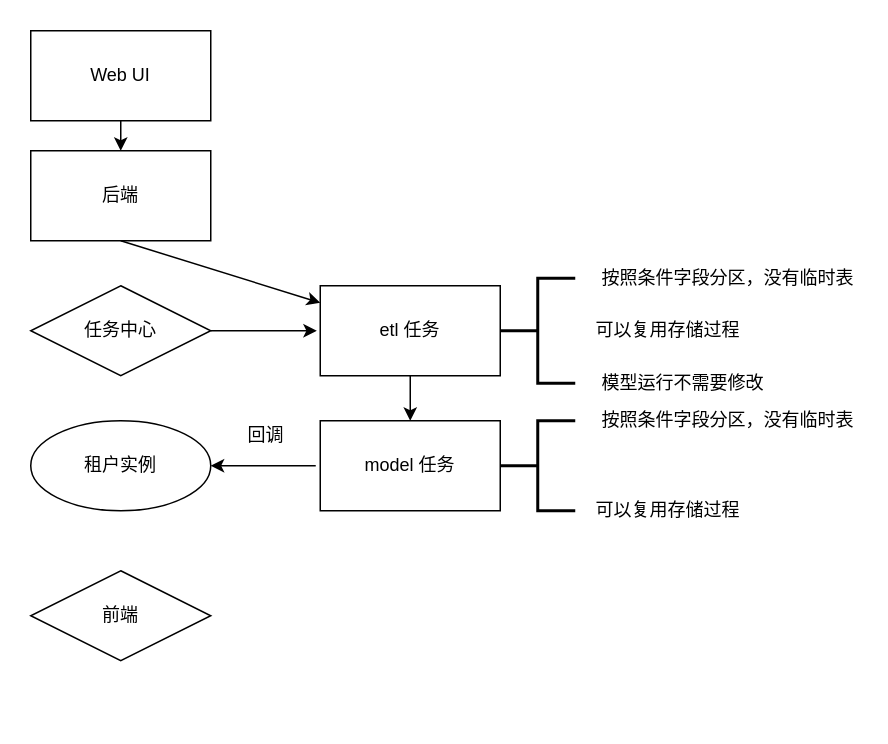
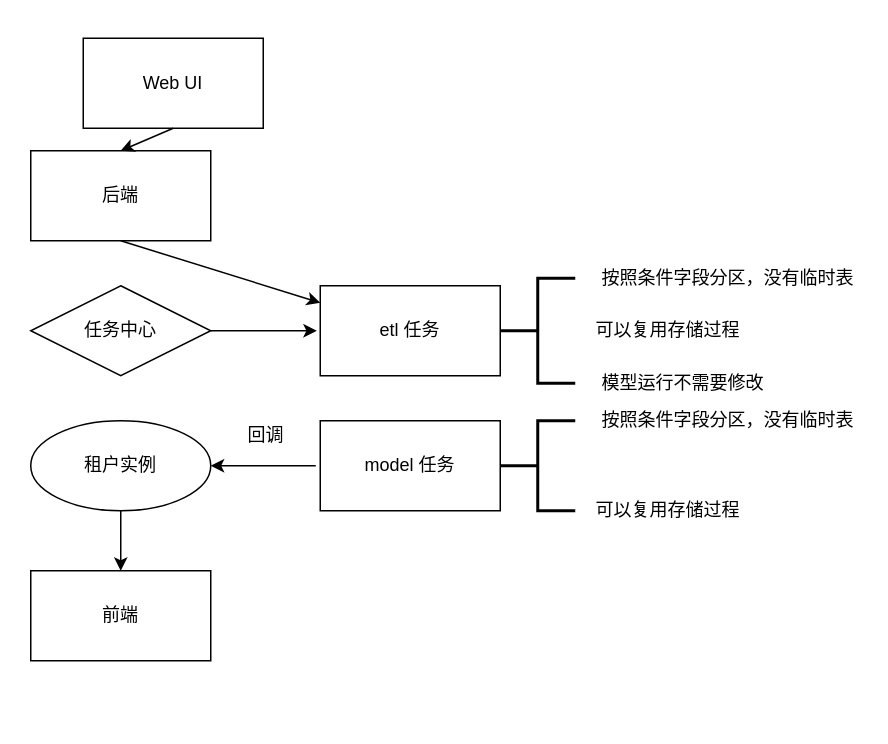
node "Web UI": moved (121, 76) -> (173, 83)
edge "etl 任务" -> "model 任务": removed
edge "租户实例" -> "前端": added
node "前端": shape diamond -> rectangle
